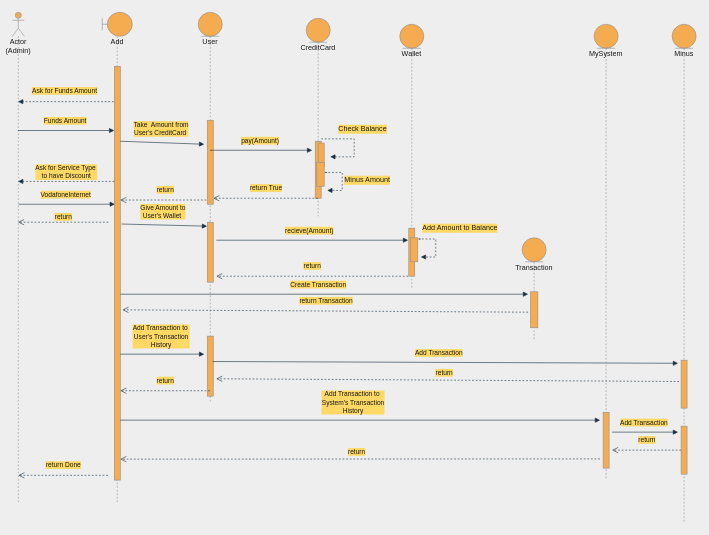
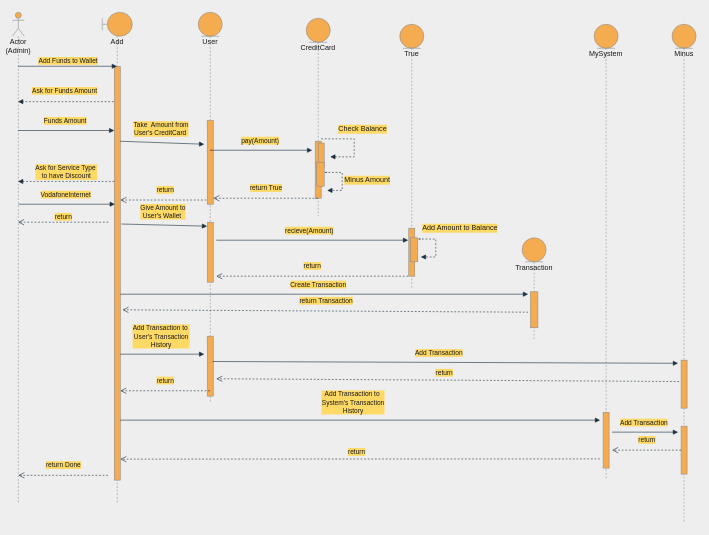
node "Wallet": label "Wallet" -> "True"
edge "Actor (Admin)" -> "Add": added, label "Add Funds to Wallet"
